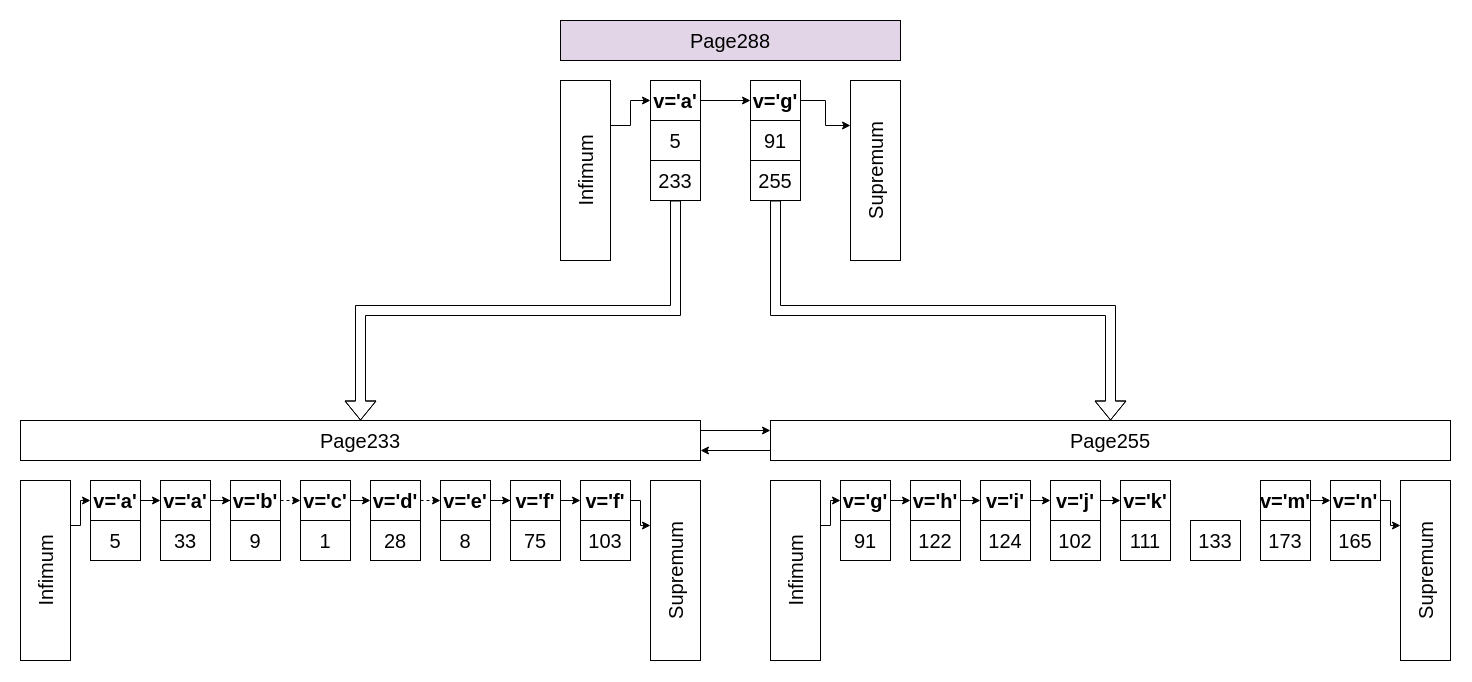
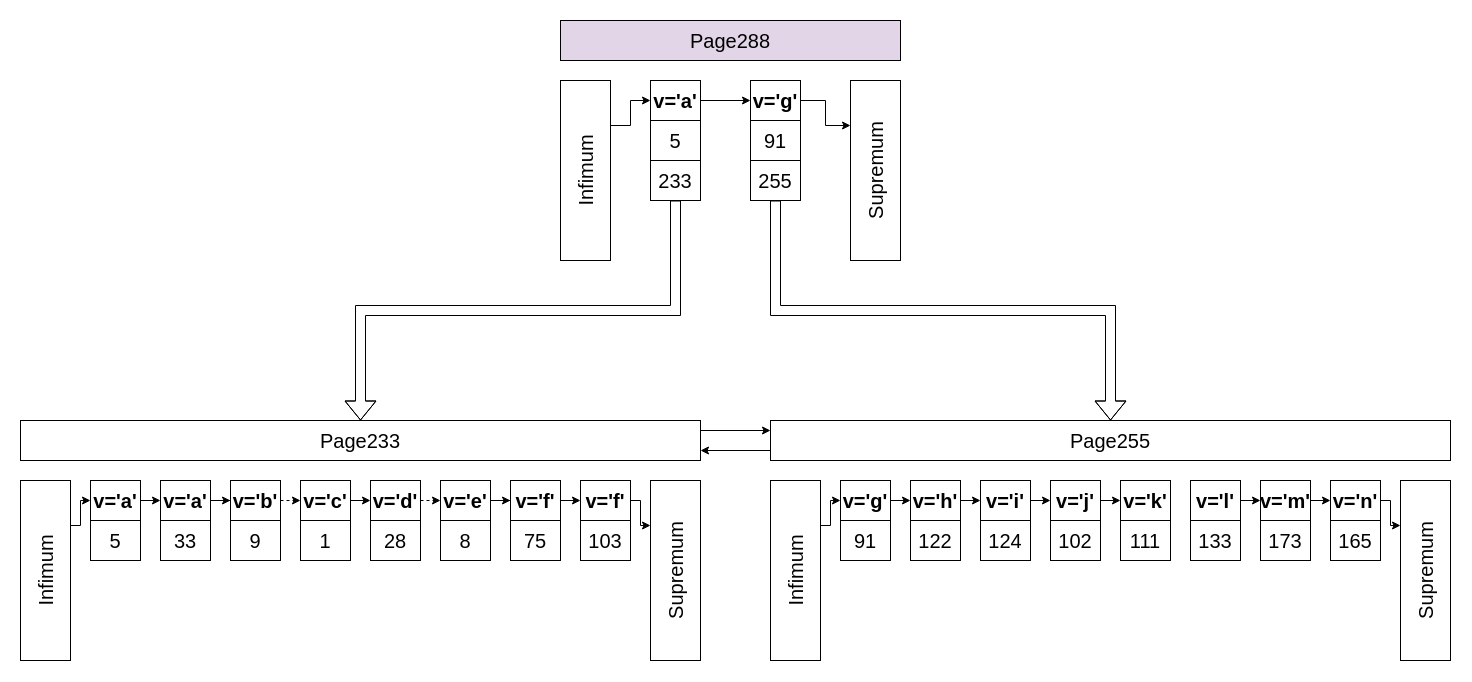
node "v='l'": added
edge "v='l'" -> "v='m'": added
